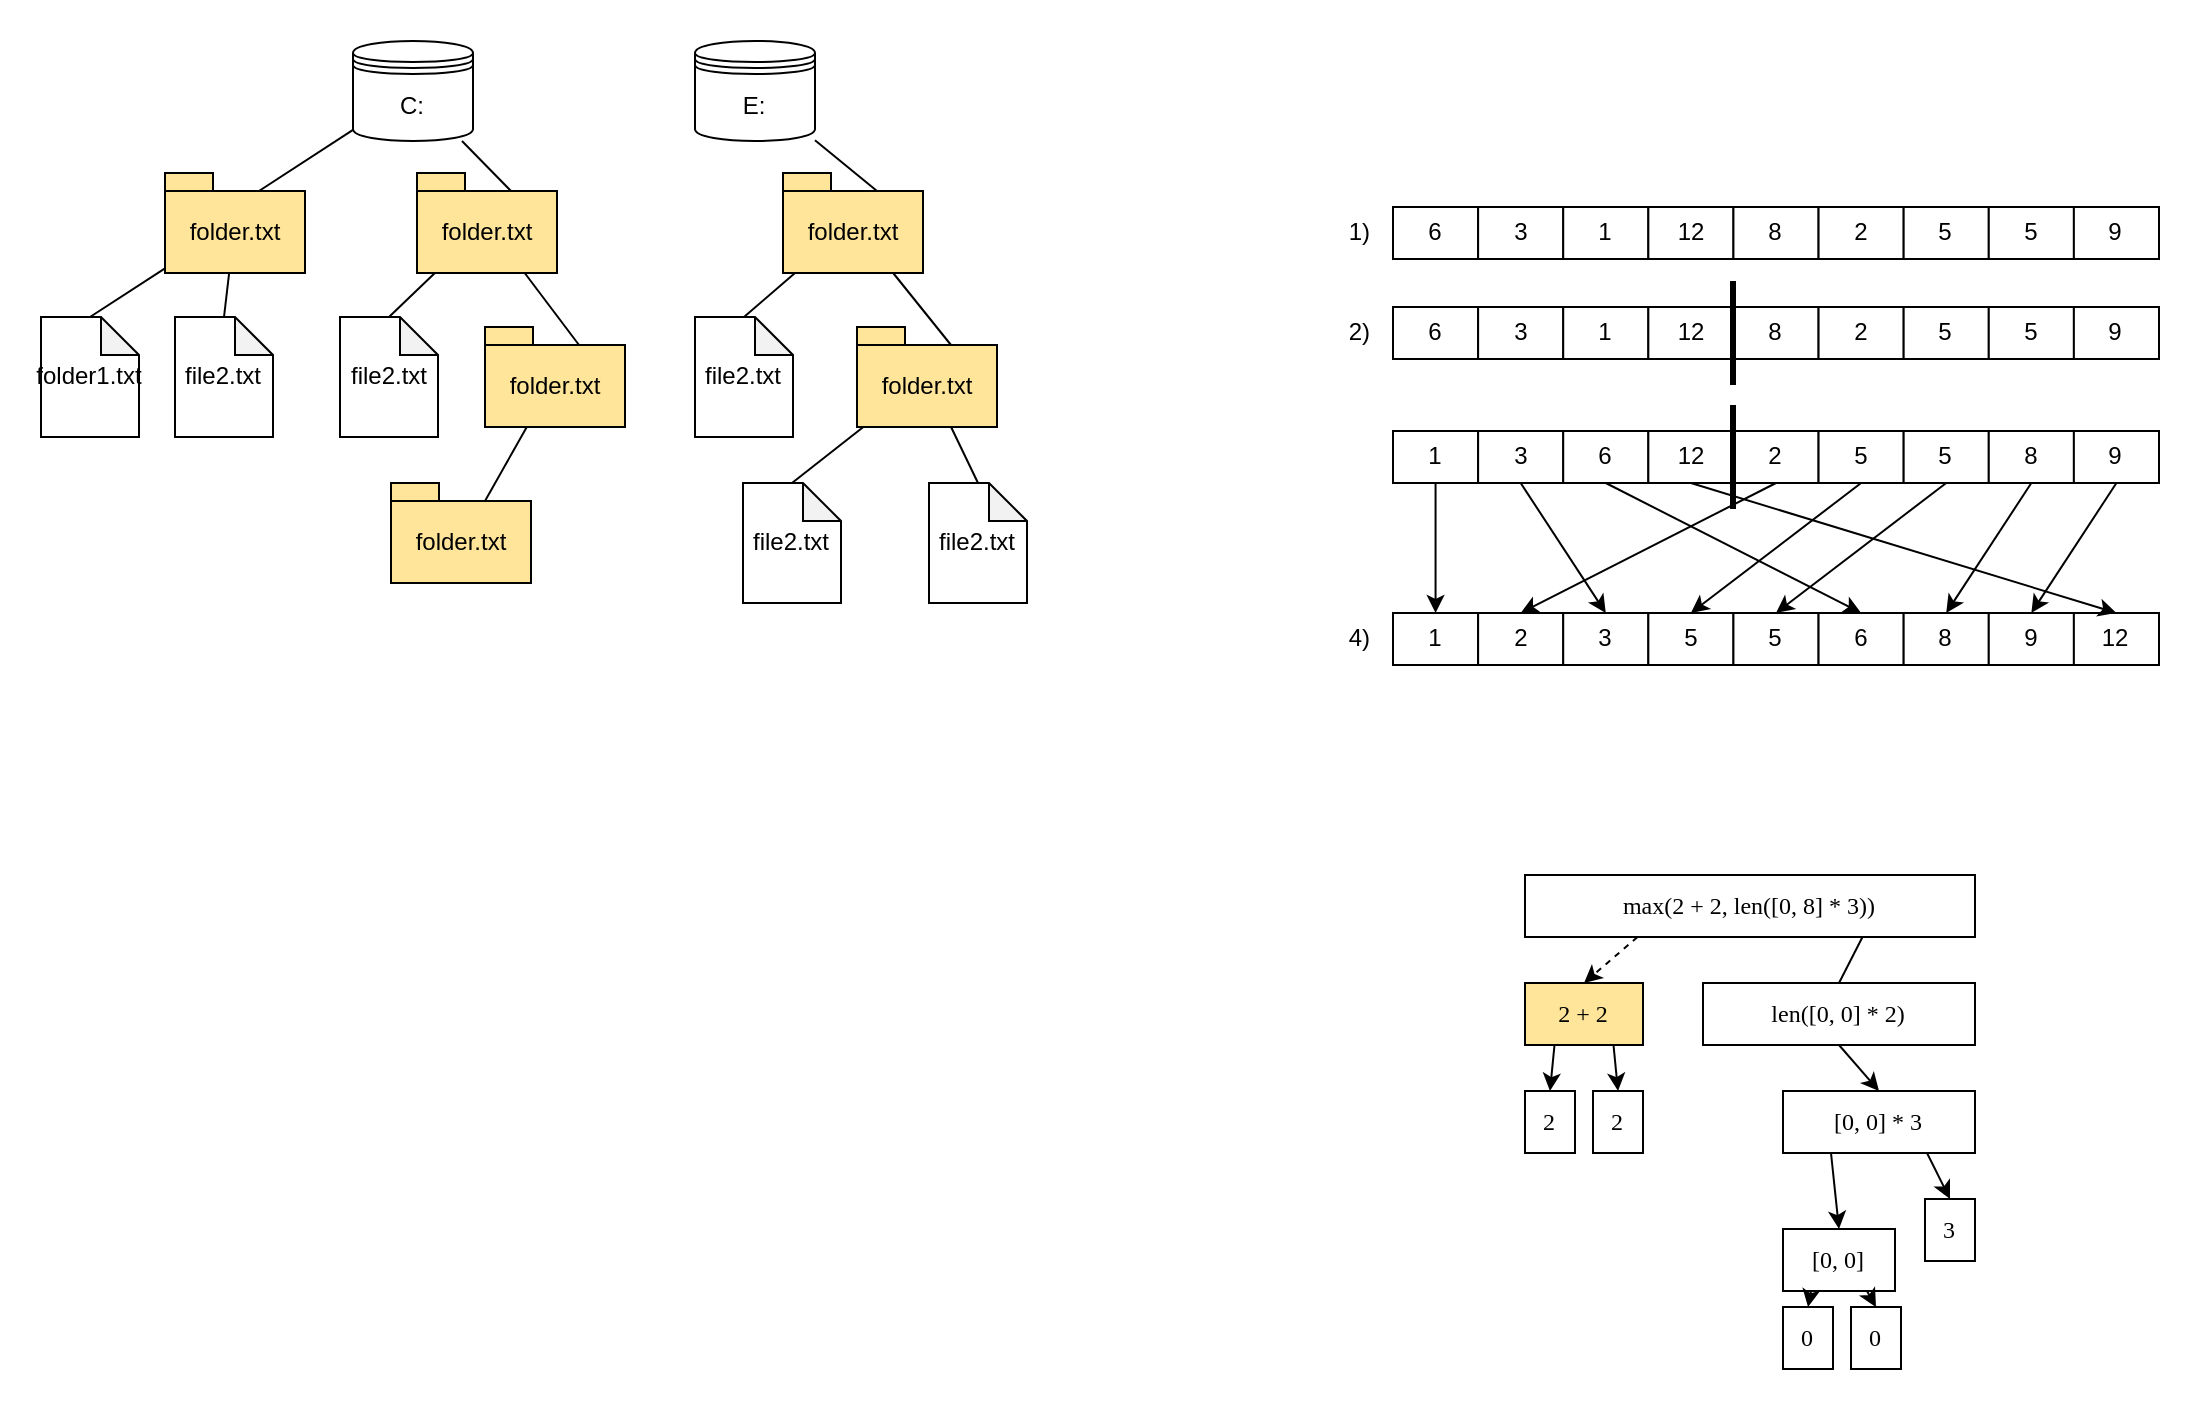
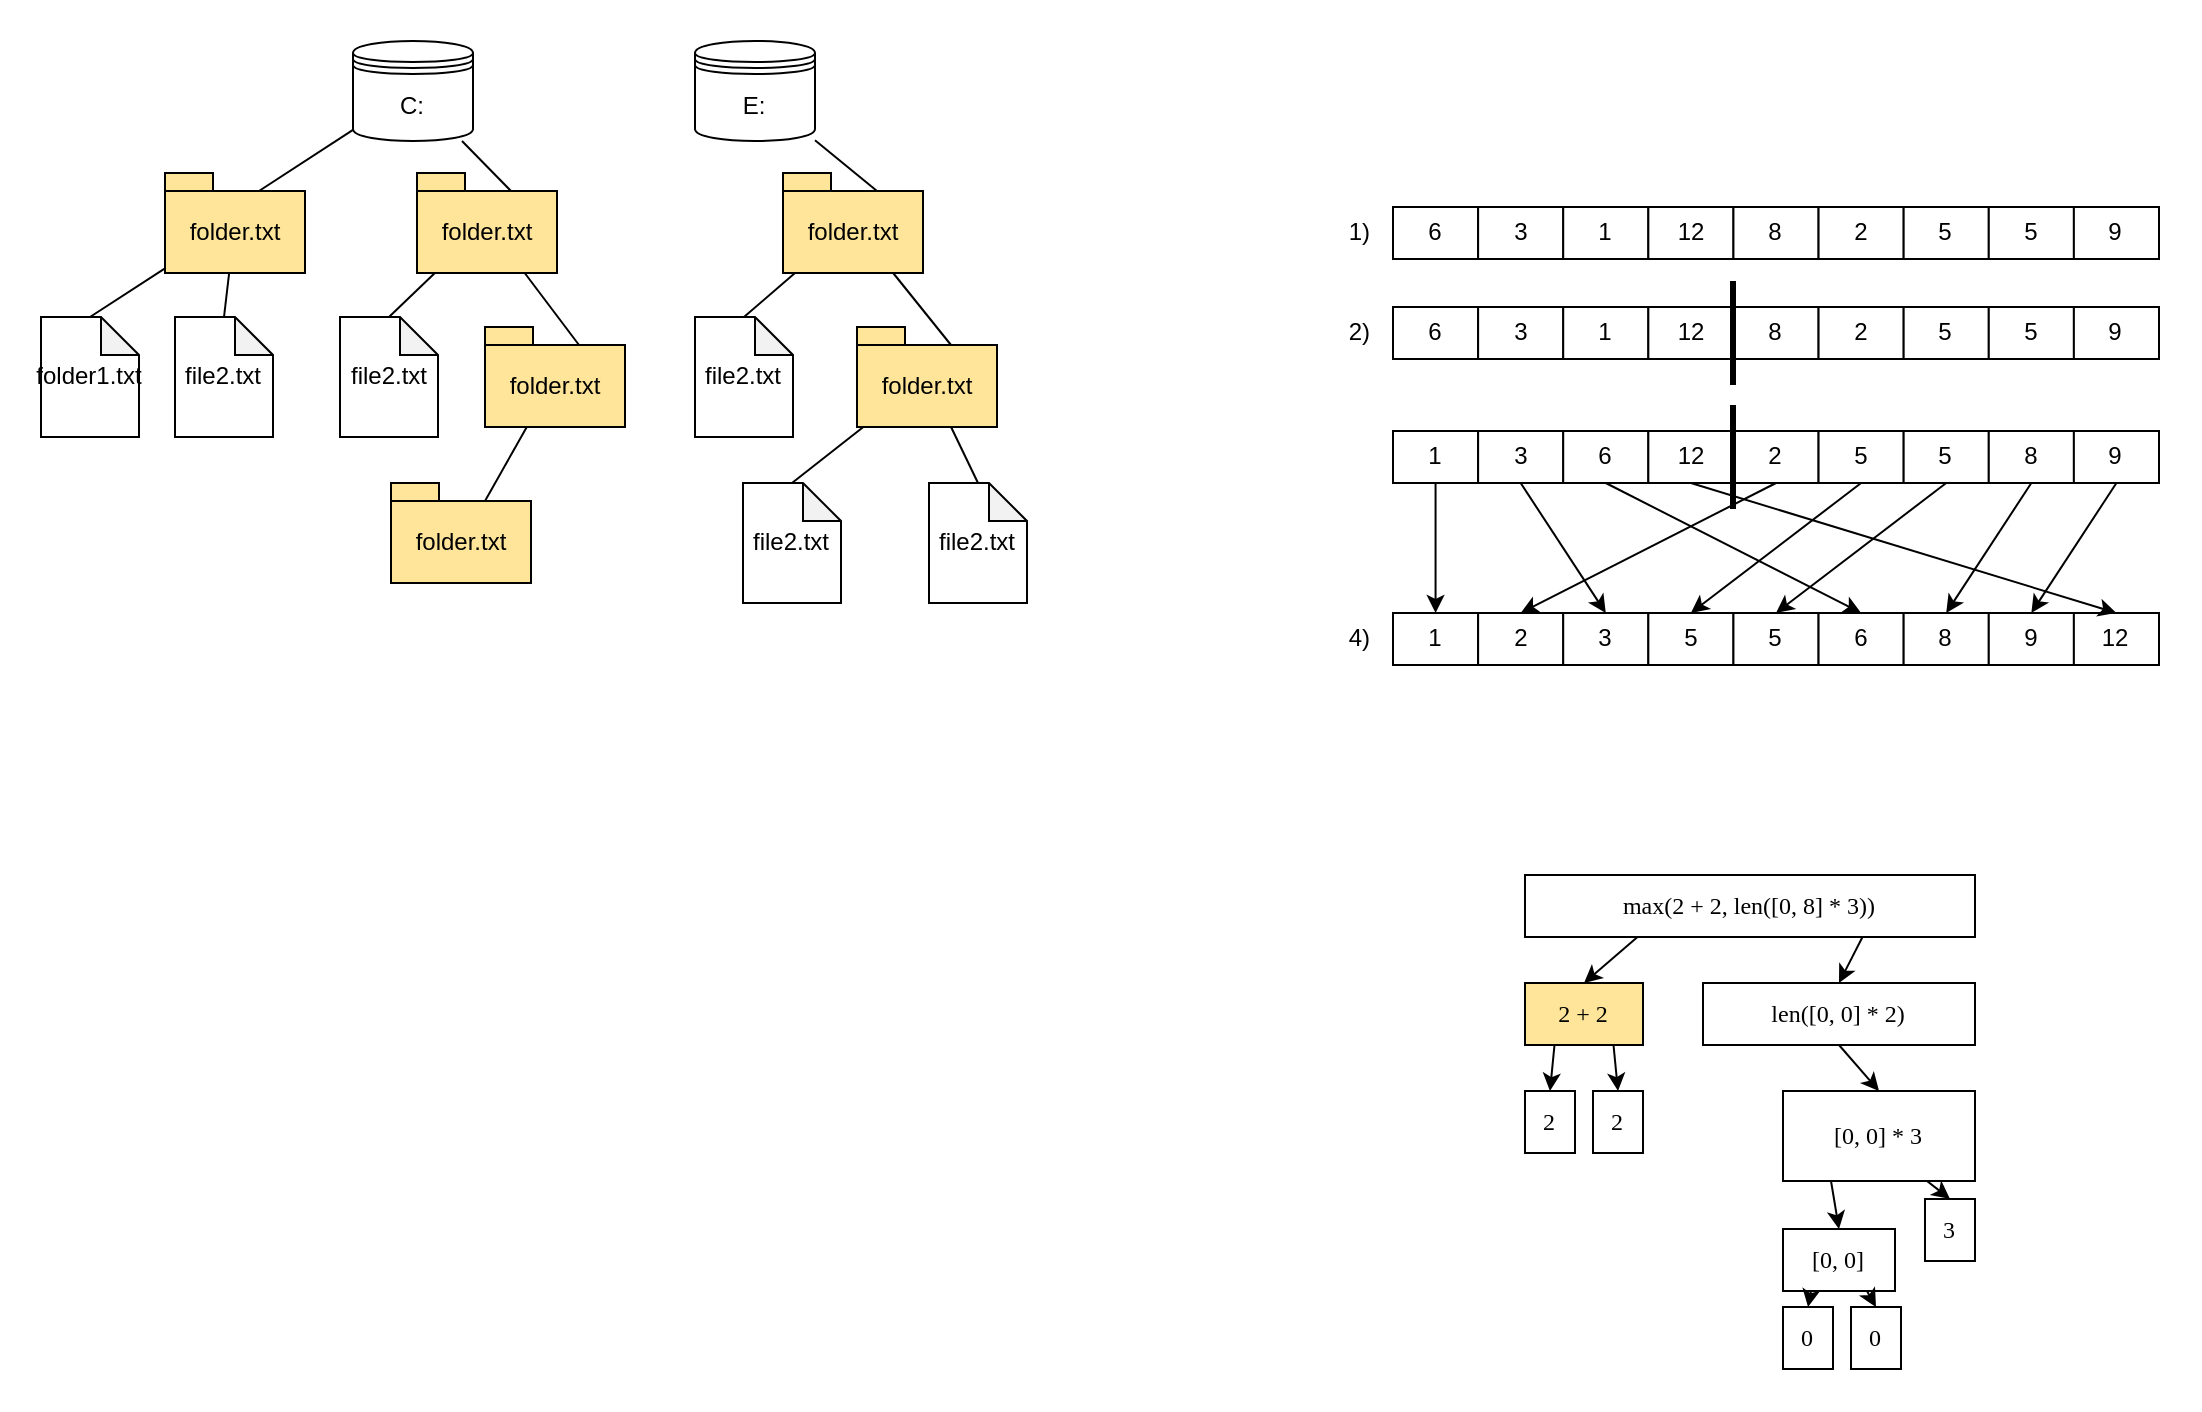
edge "max(2 + 2, len([0, 8] * 3))" -> "2 + 2": style dashed -> solid
edge "max(2 + 2, len([0, 8] * 3))" -- "len([0, 0] * 2)": arrowhead none -> classic
node "[0, 0] * 3": size 192x62 -> 192x90
